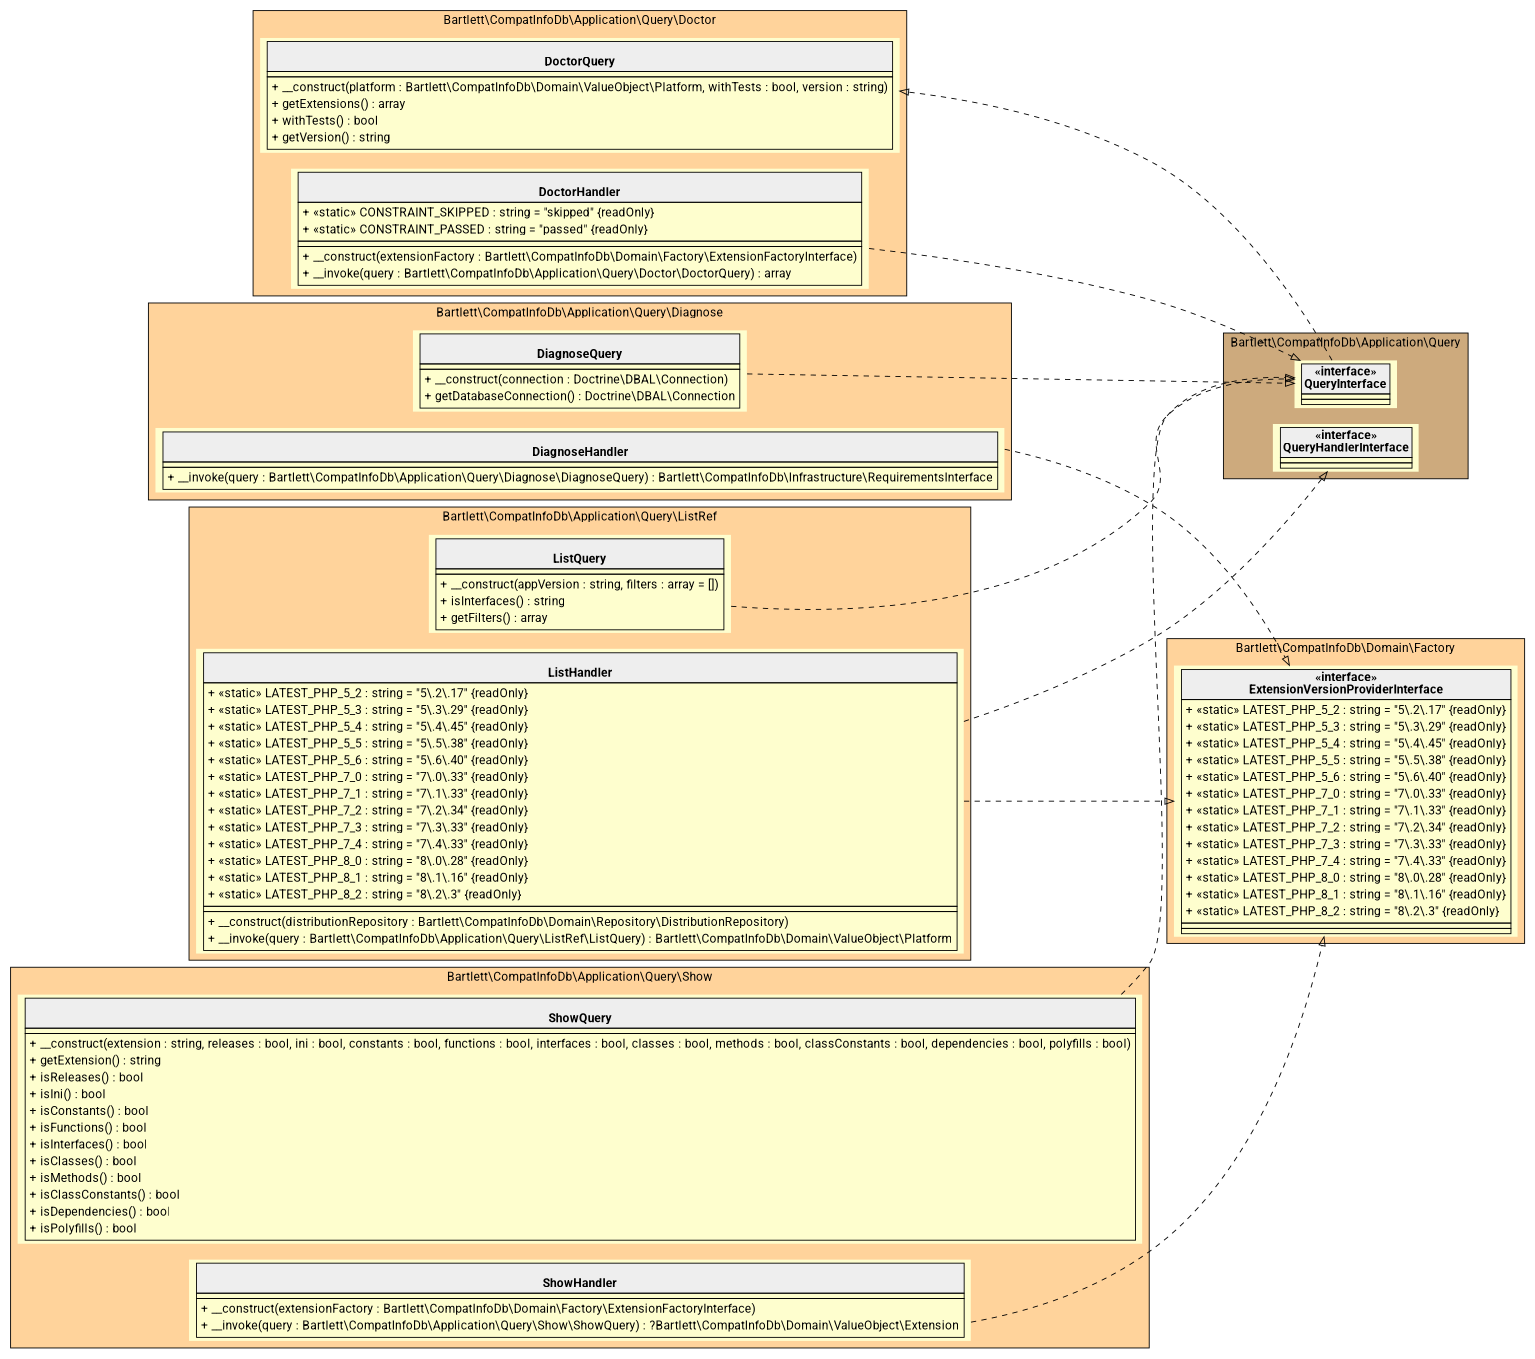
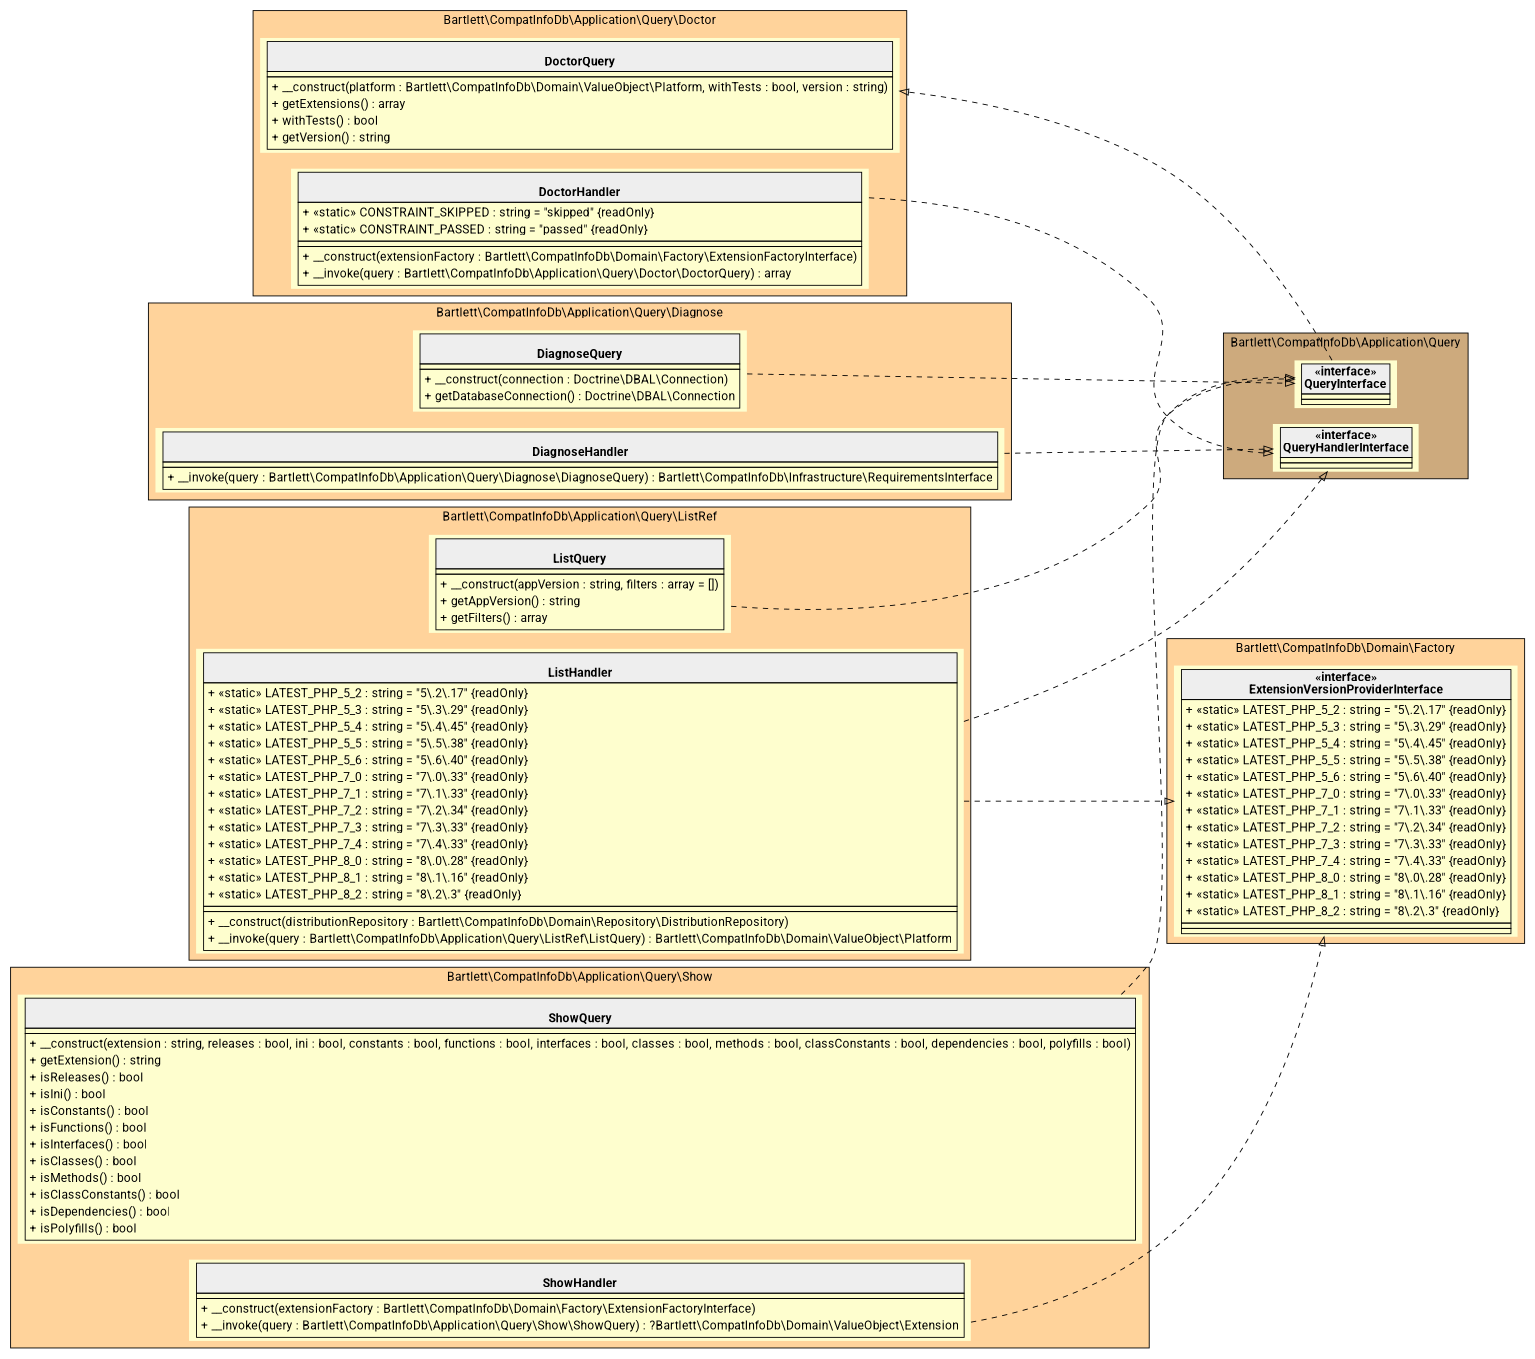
edge "DoctorHandler" -> "QueryInterface": now "DoctorHandler" -> "QueryHandlerInterface"
edge "DiagnoseHandler" -> "ExtensionVersionProviderInterface": now "DiagnoseHandler" -> "QueryHandlerInterface"
node "ListQuery": text "+ isInterfaces() : string" -> "+ getAppVersion() : string"
